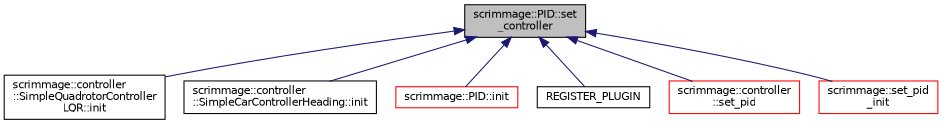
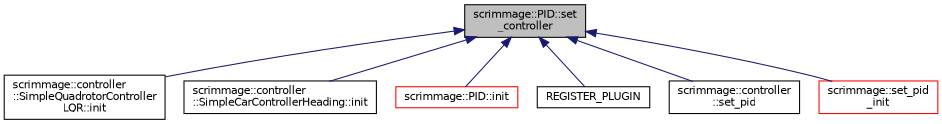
node "scrimmage::controller ::set_pid": color red -> black
